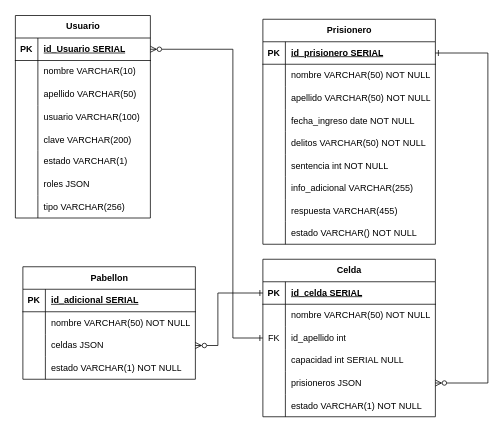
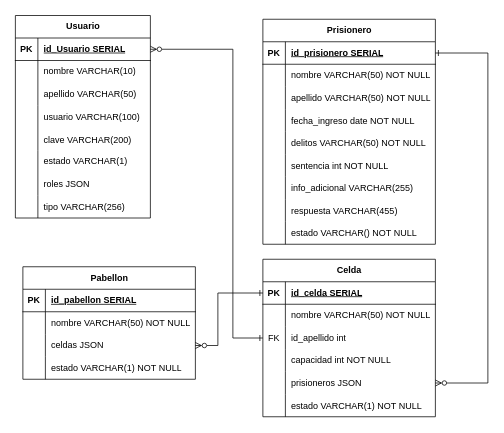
node "id_adicional SERIAL": label "id_adicional SERIAL" -> "id_pabellon SERIAL"
node "capacidad int SERIAL NULL": label "capacidad int SERIAL NULL" -> "capacidad int NOT NULL"
